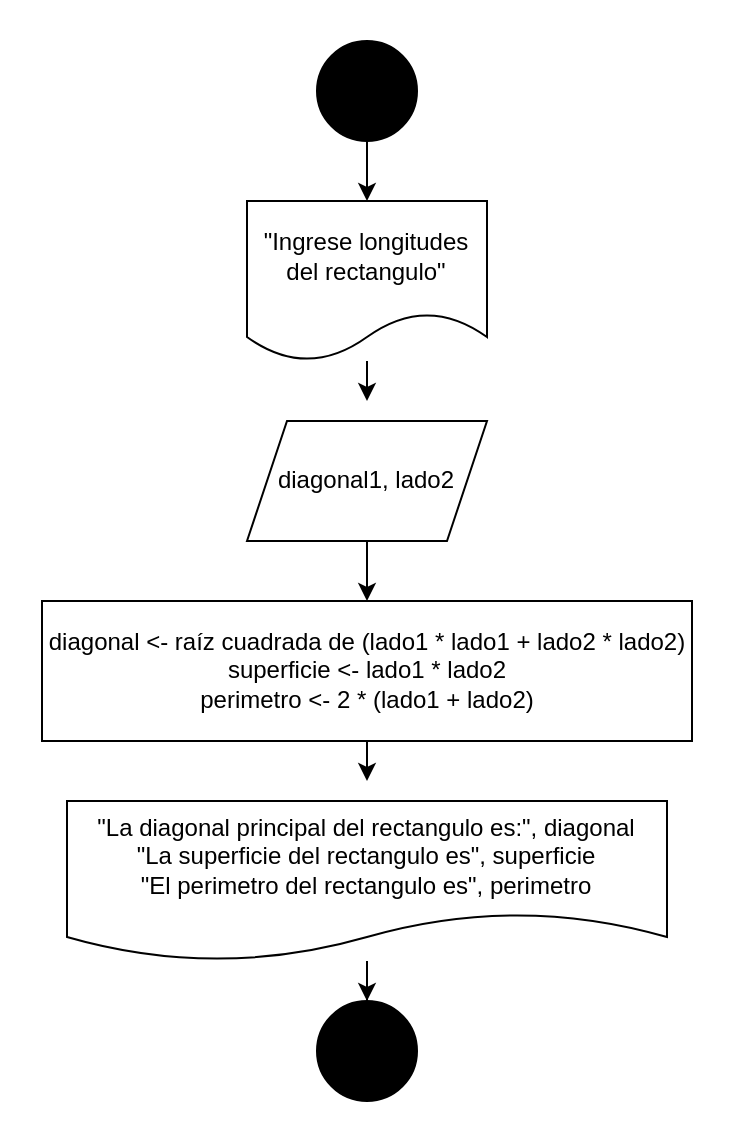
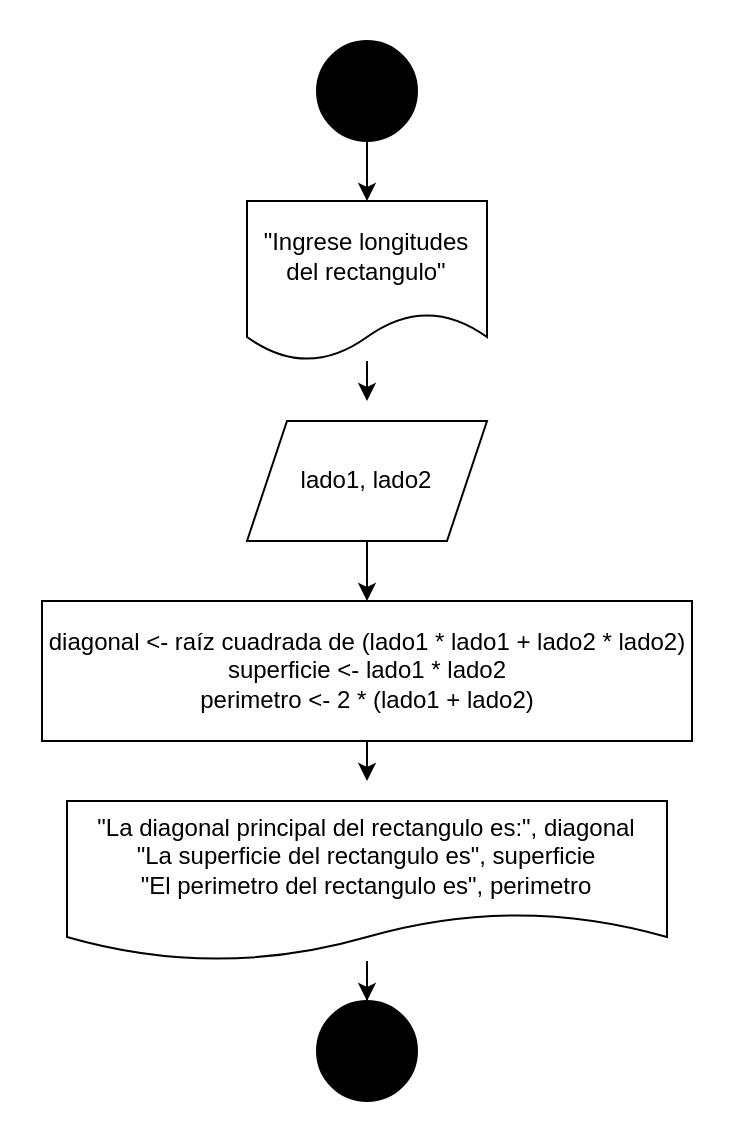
node "diagonal1, lado2": label "diagonal1, lado2" -> "lado1, lado2"
